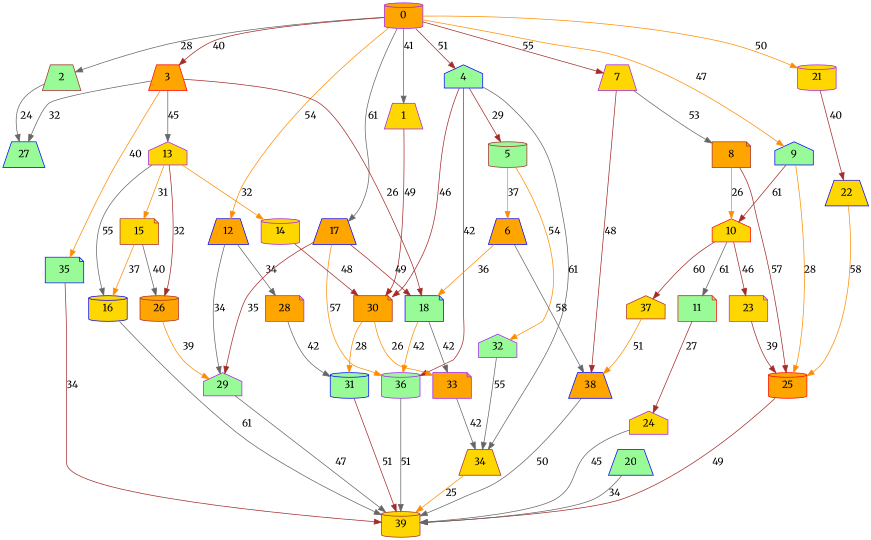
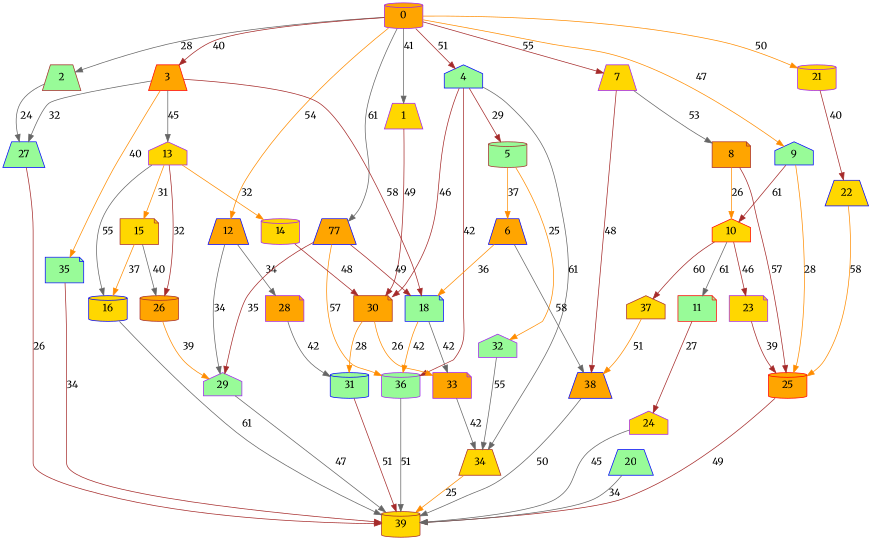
edge "3" -> "18": label "26" -> "58"
node "17": label "17" -> "77"
edge "5" -> "32": label "54" -> "25"
edge "27" -> "39": added, label "26"
